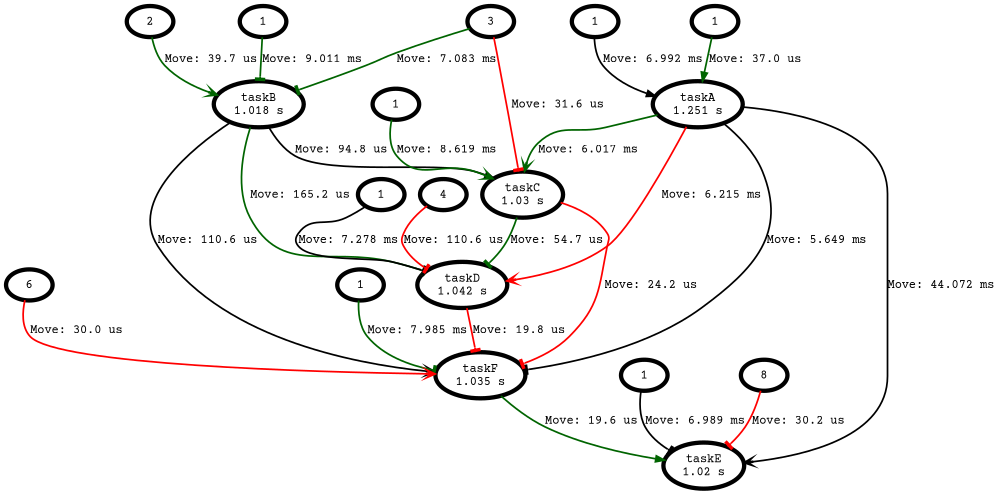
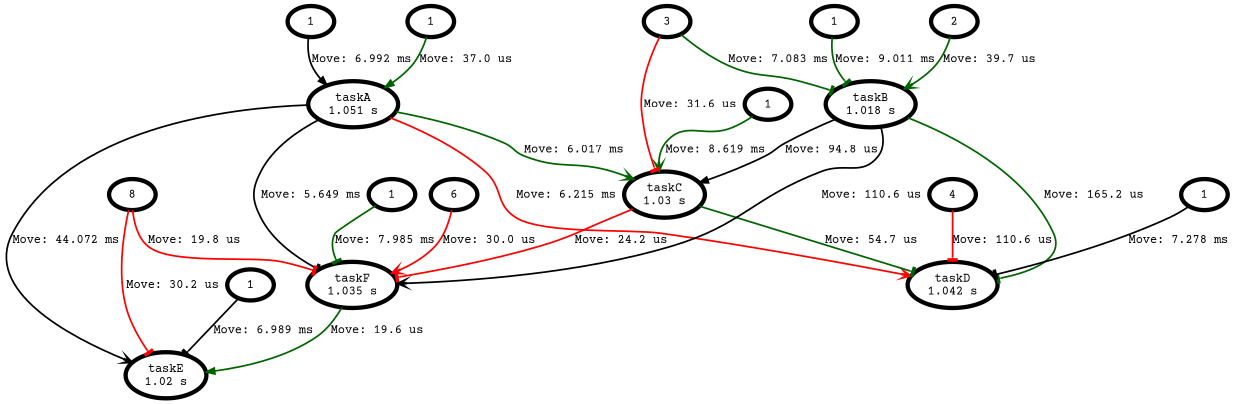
node "taskA 1.251 s": label "taskA 1.251 s" -> "taskA 1.051 s"
edge "taskD 1.042 s" -> "taskF 1.035 s": now "8" -> "taskF 1.035 s"
